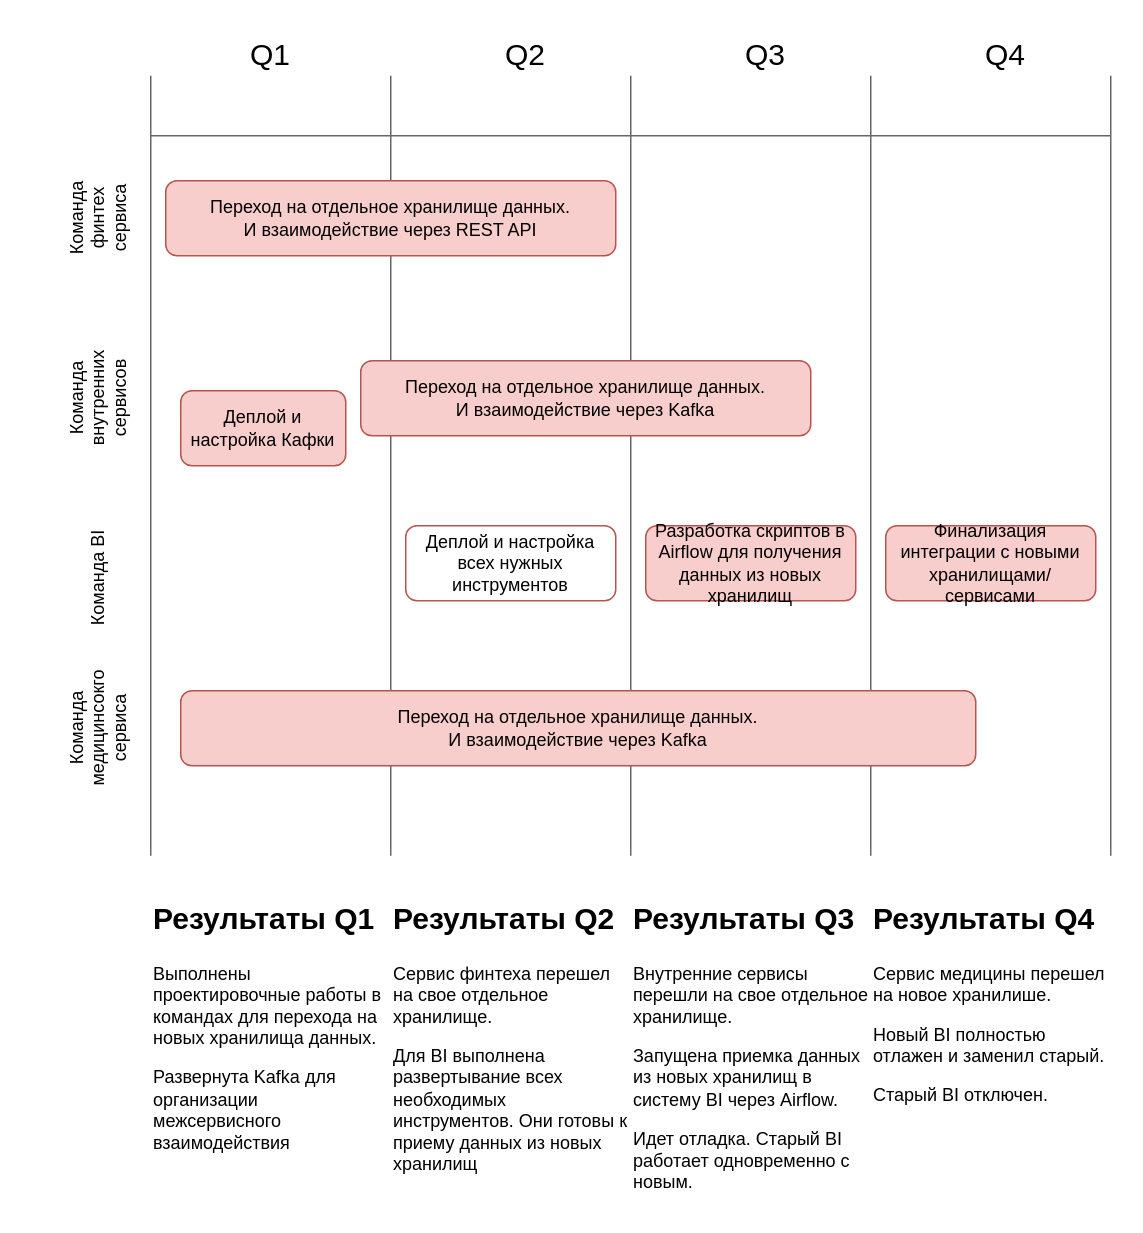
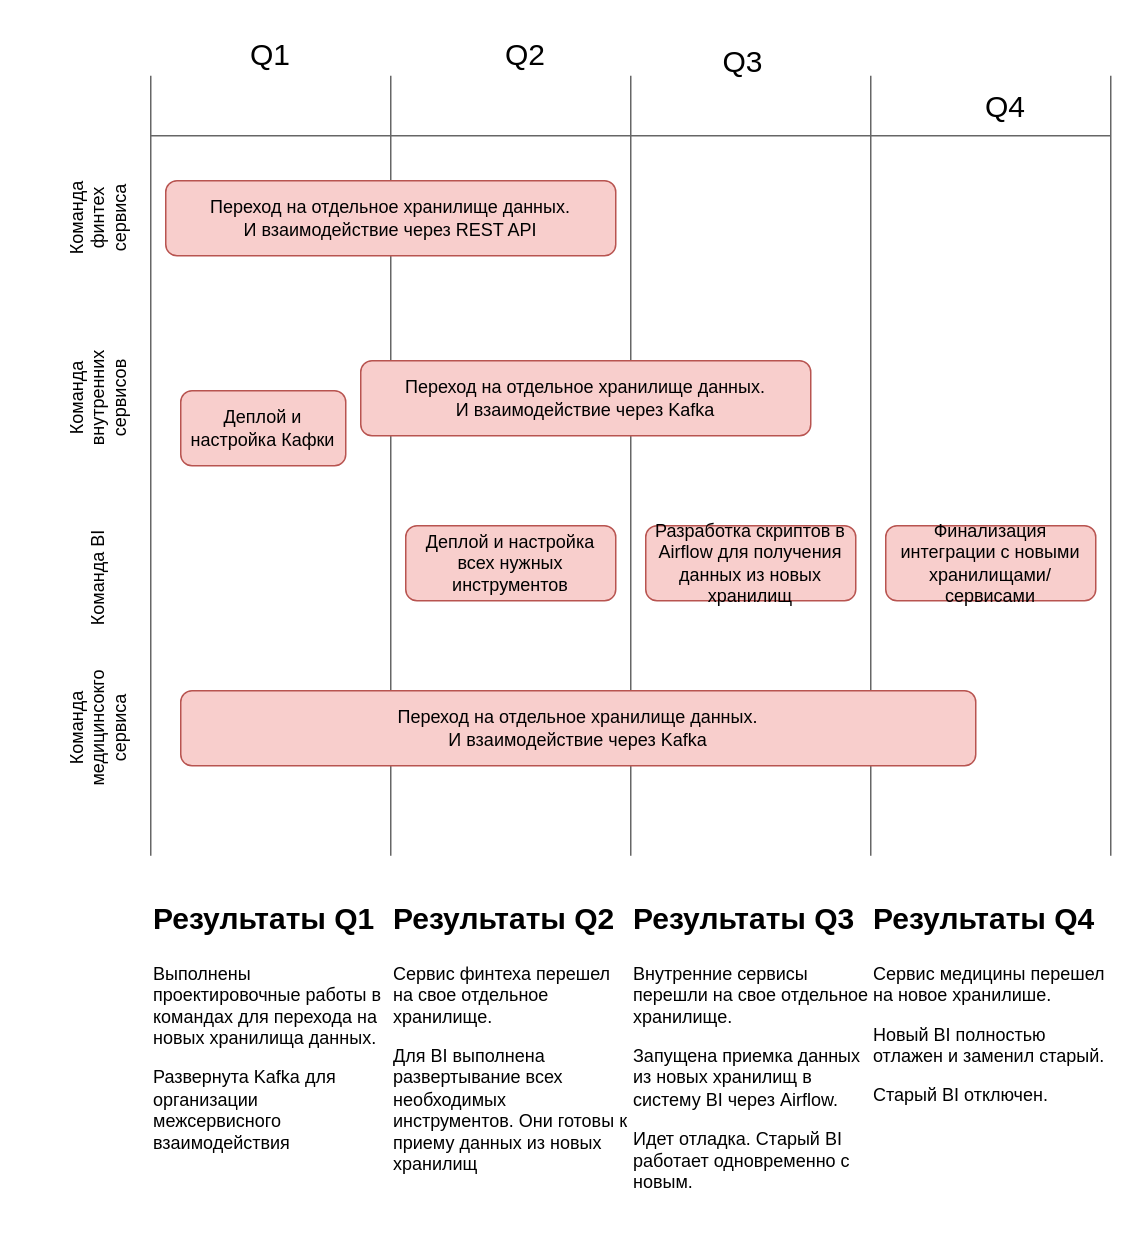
node "Q3": moved (766, 53) -> (743, 61)
node "Q4": moved (1006, 53) -> (1006, 106)
node "Деплой и настройка всех нужных инструментов": fillcolor #ffffff -> #f8cecc
